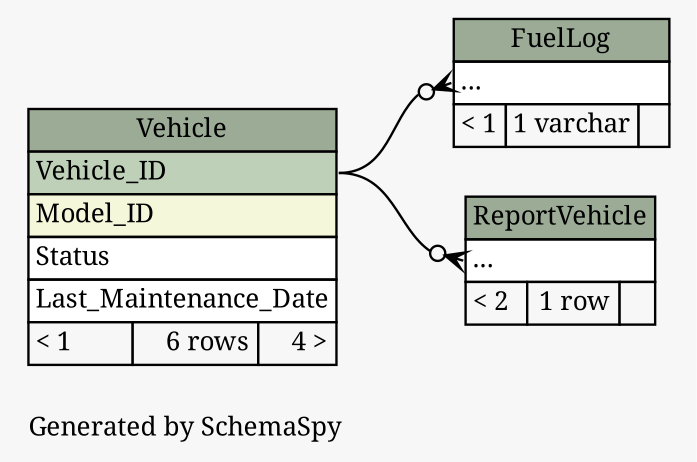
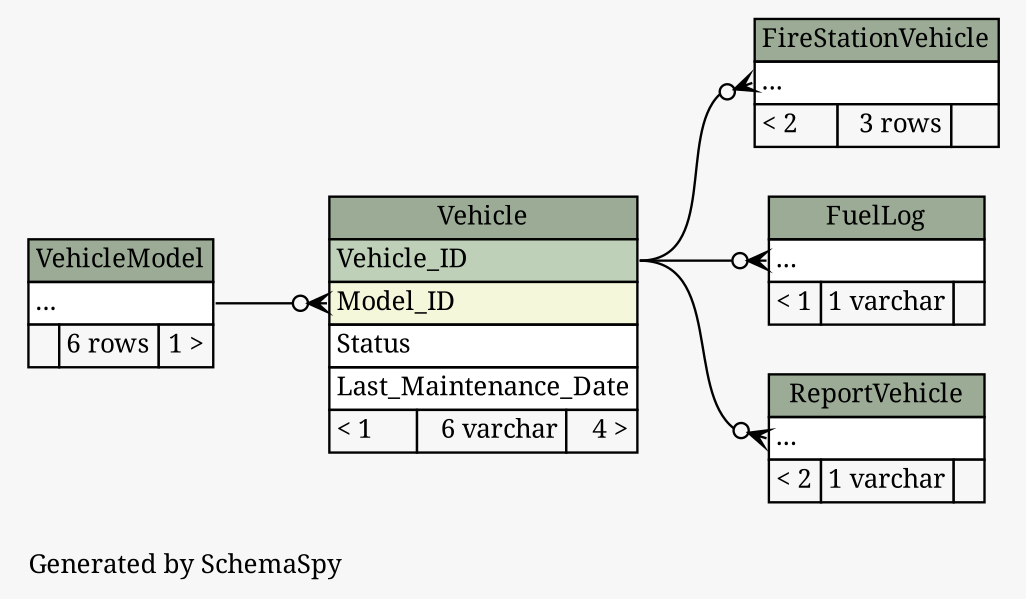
node "FireStationVehicle": added
node "ReportVehicle": text "1 row" -> "1 varchar"
node "VehicleModel": added
node "Vehicle": text "6 rows" -> "6 varchar"
